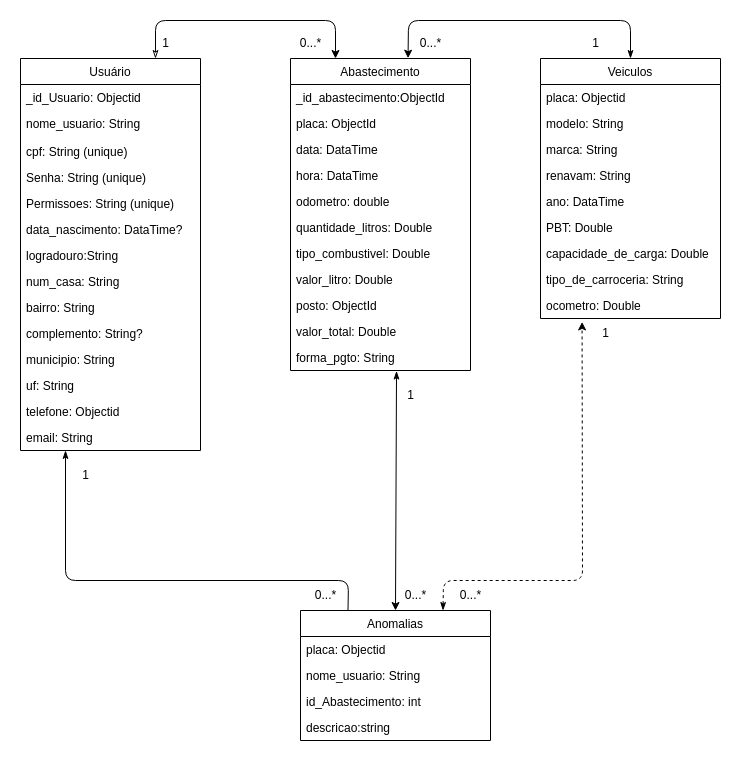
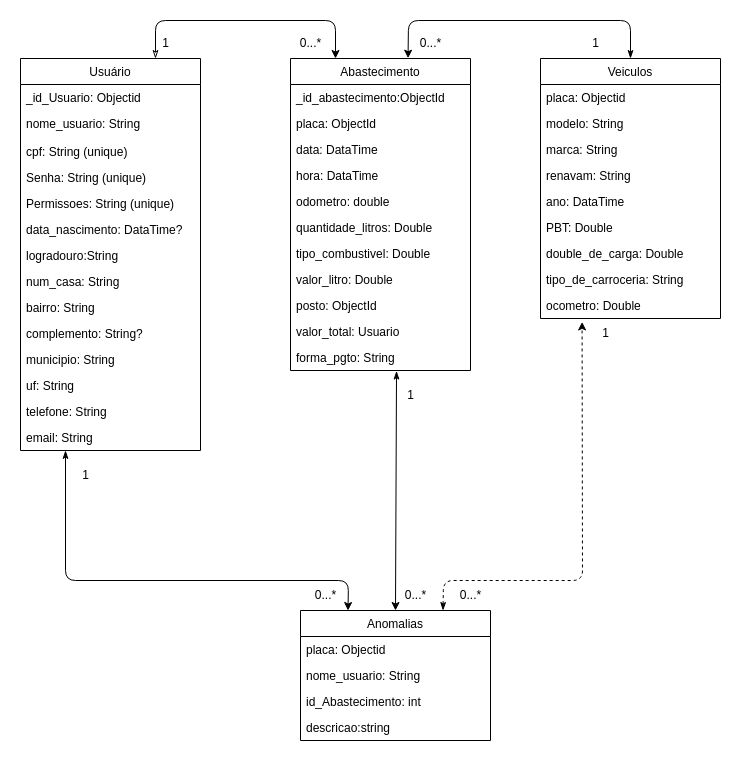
node "capacidade_de_carga: Double": label "capacidade_de_carga: Double" -> "double_de_carga: Double"
node "valor_total: Double": label "valor_total: Double" -> "valor_total: Usuario"
node "telefone: Objectid": label "telefone: Objectid" -> "telefone: String"
edge "Anomalias" -> "Usuário": arrowhead none -> classic
